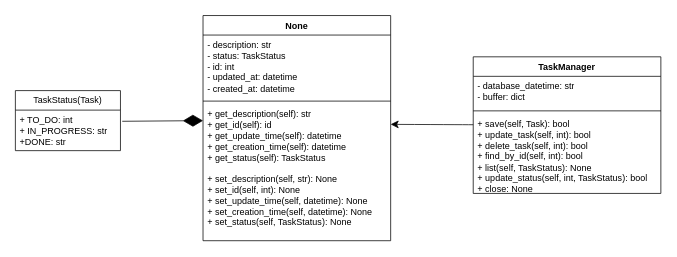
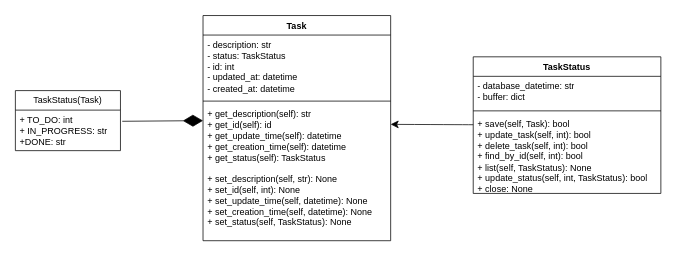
node "None": label "None" -> "Task"
node "TaskManager": label "TaskManager" -> "TaskStatus"
